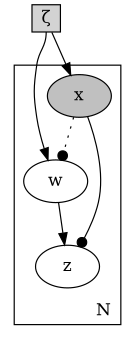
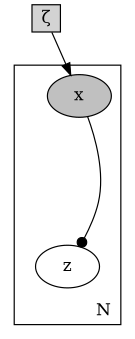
node "w": removed
